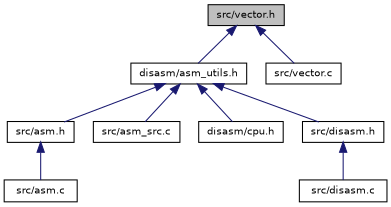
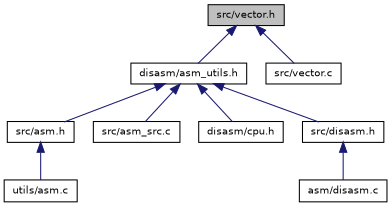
node "src/asm.c": label "src/asm.c" -> "utils/asm.c"
node "src/disasm.c": label "src/disasm.c" -> "asm/disasm.c"
